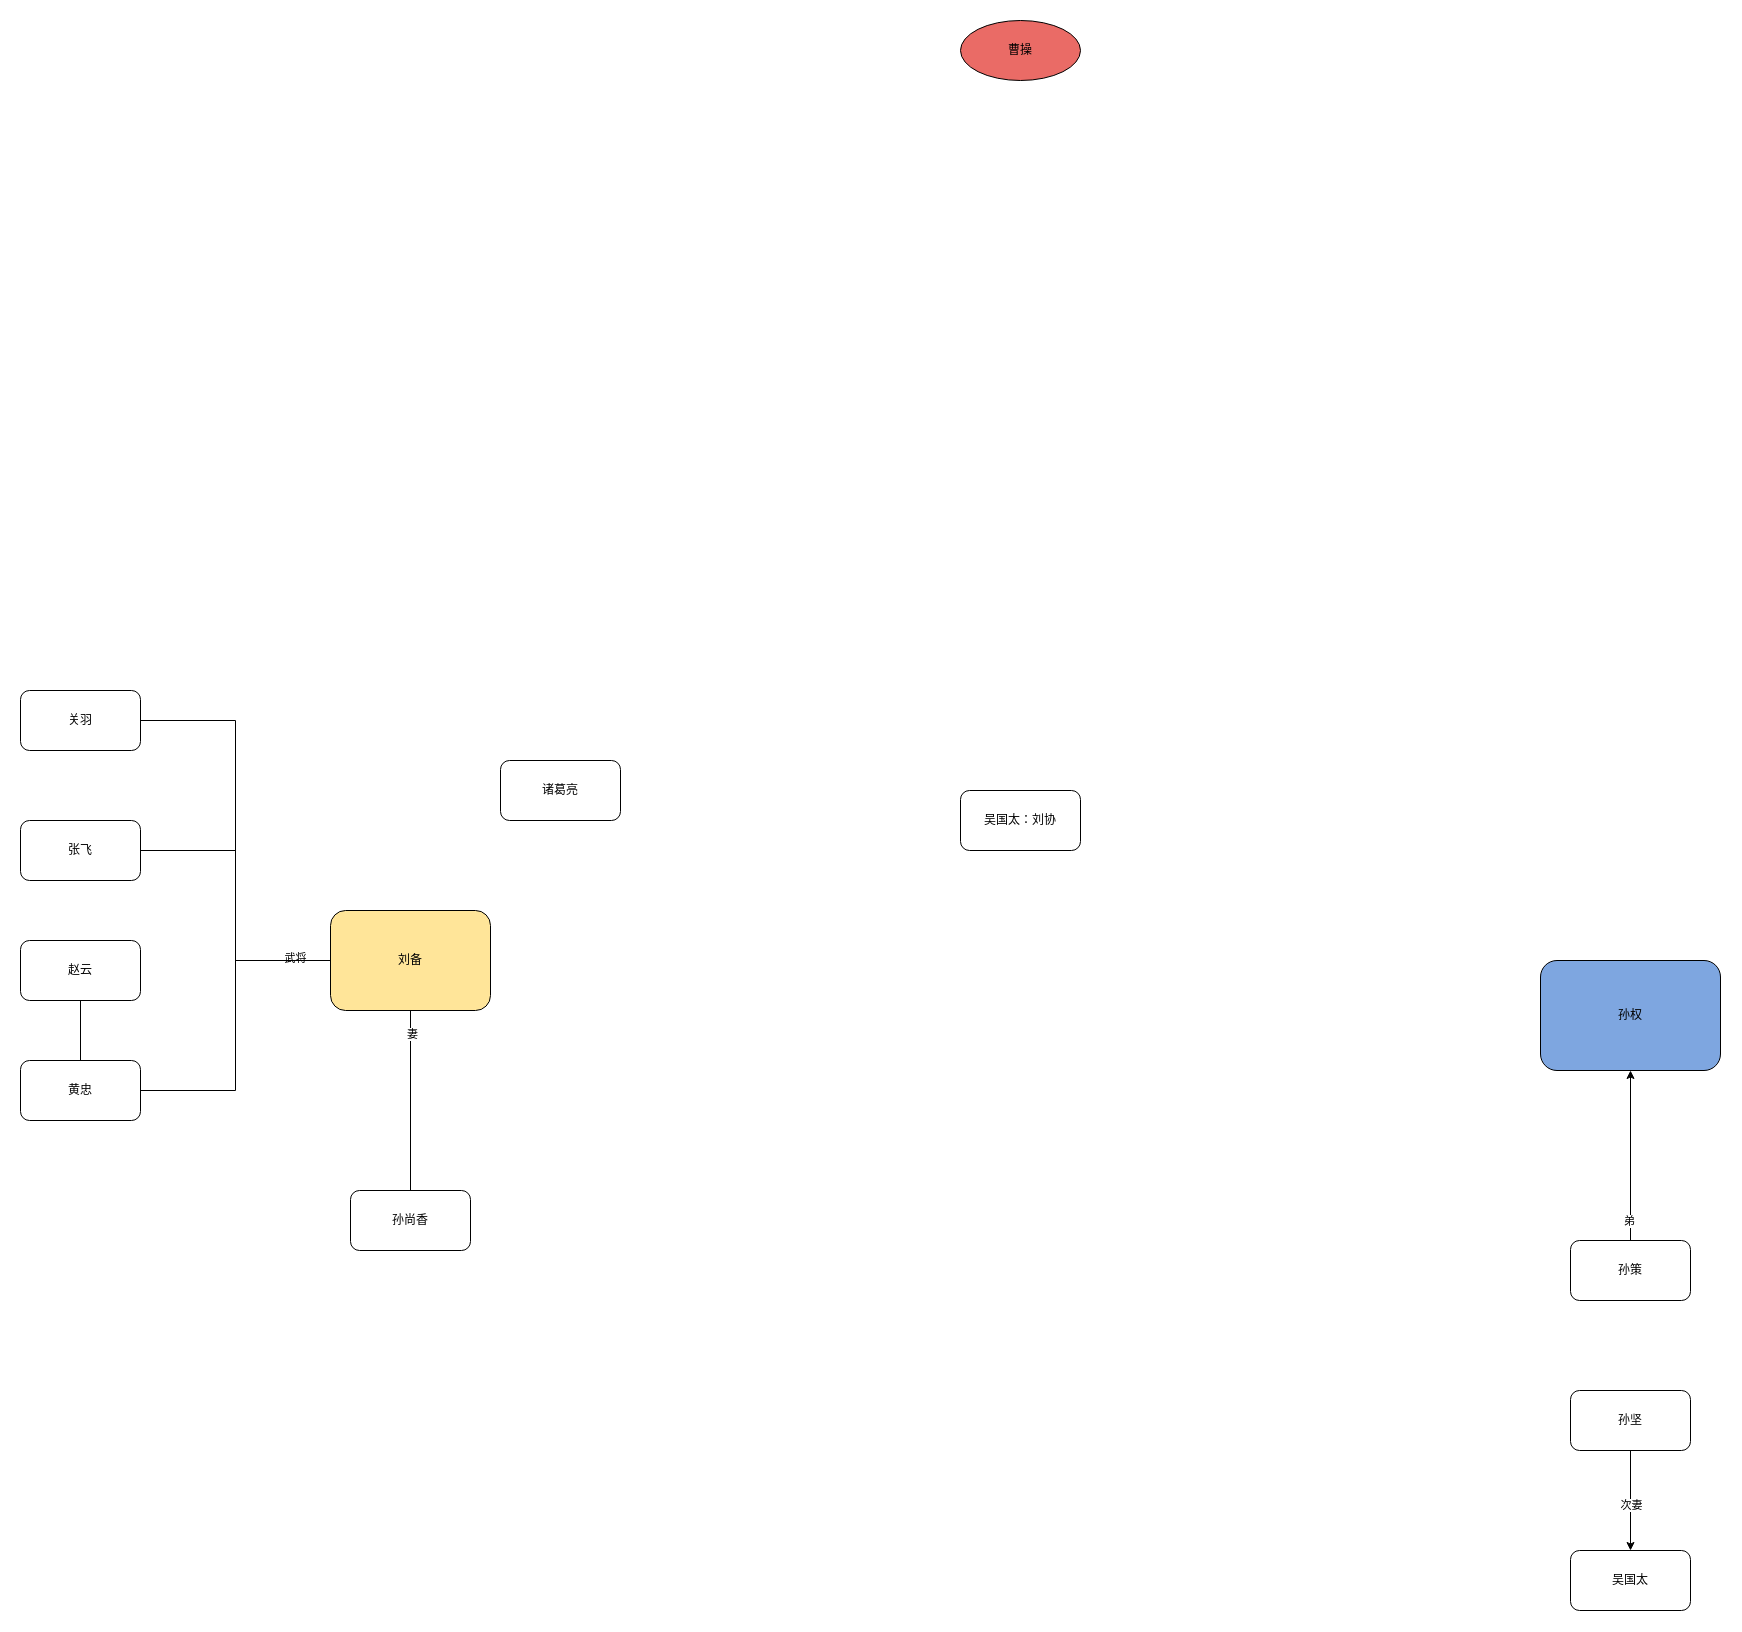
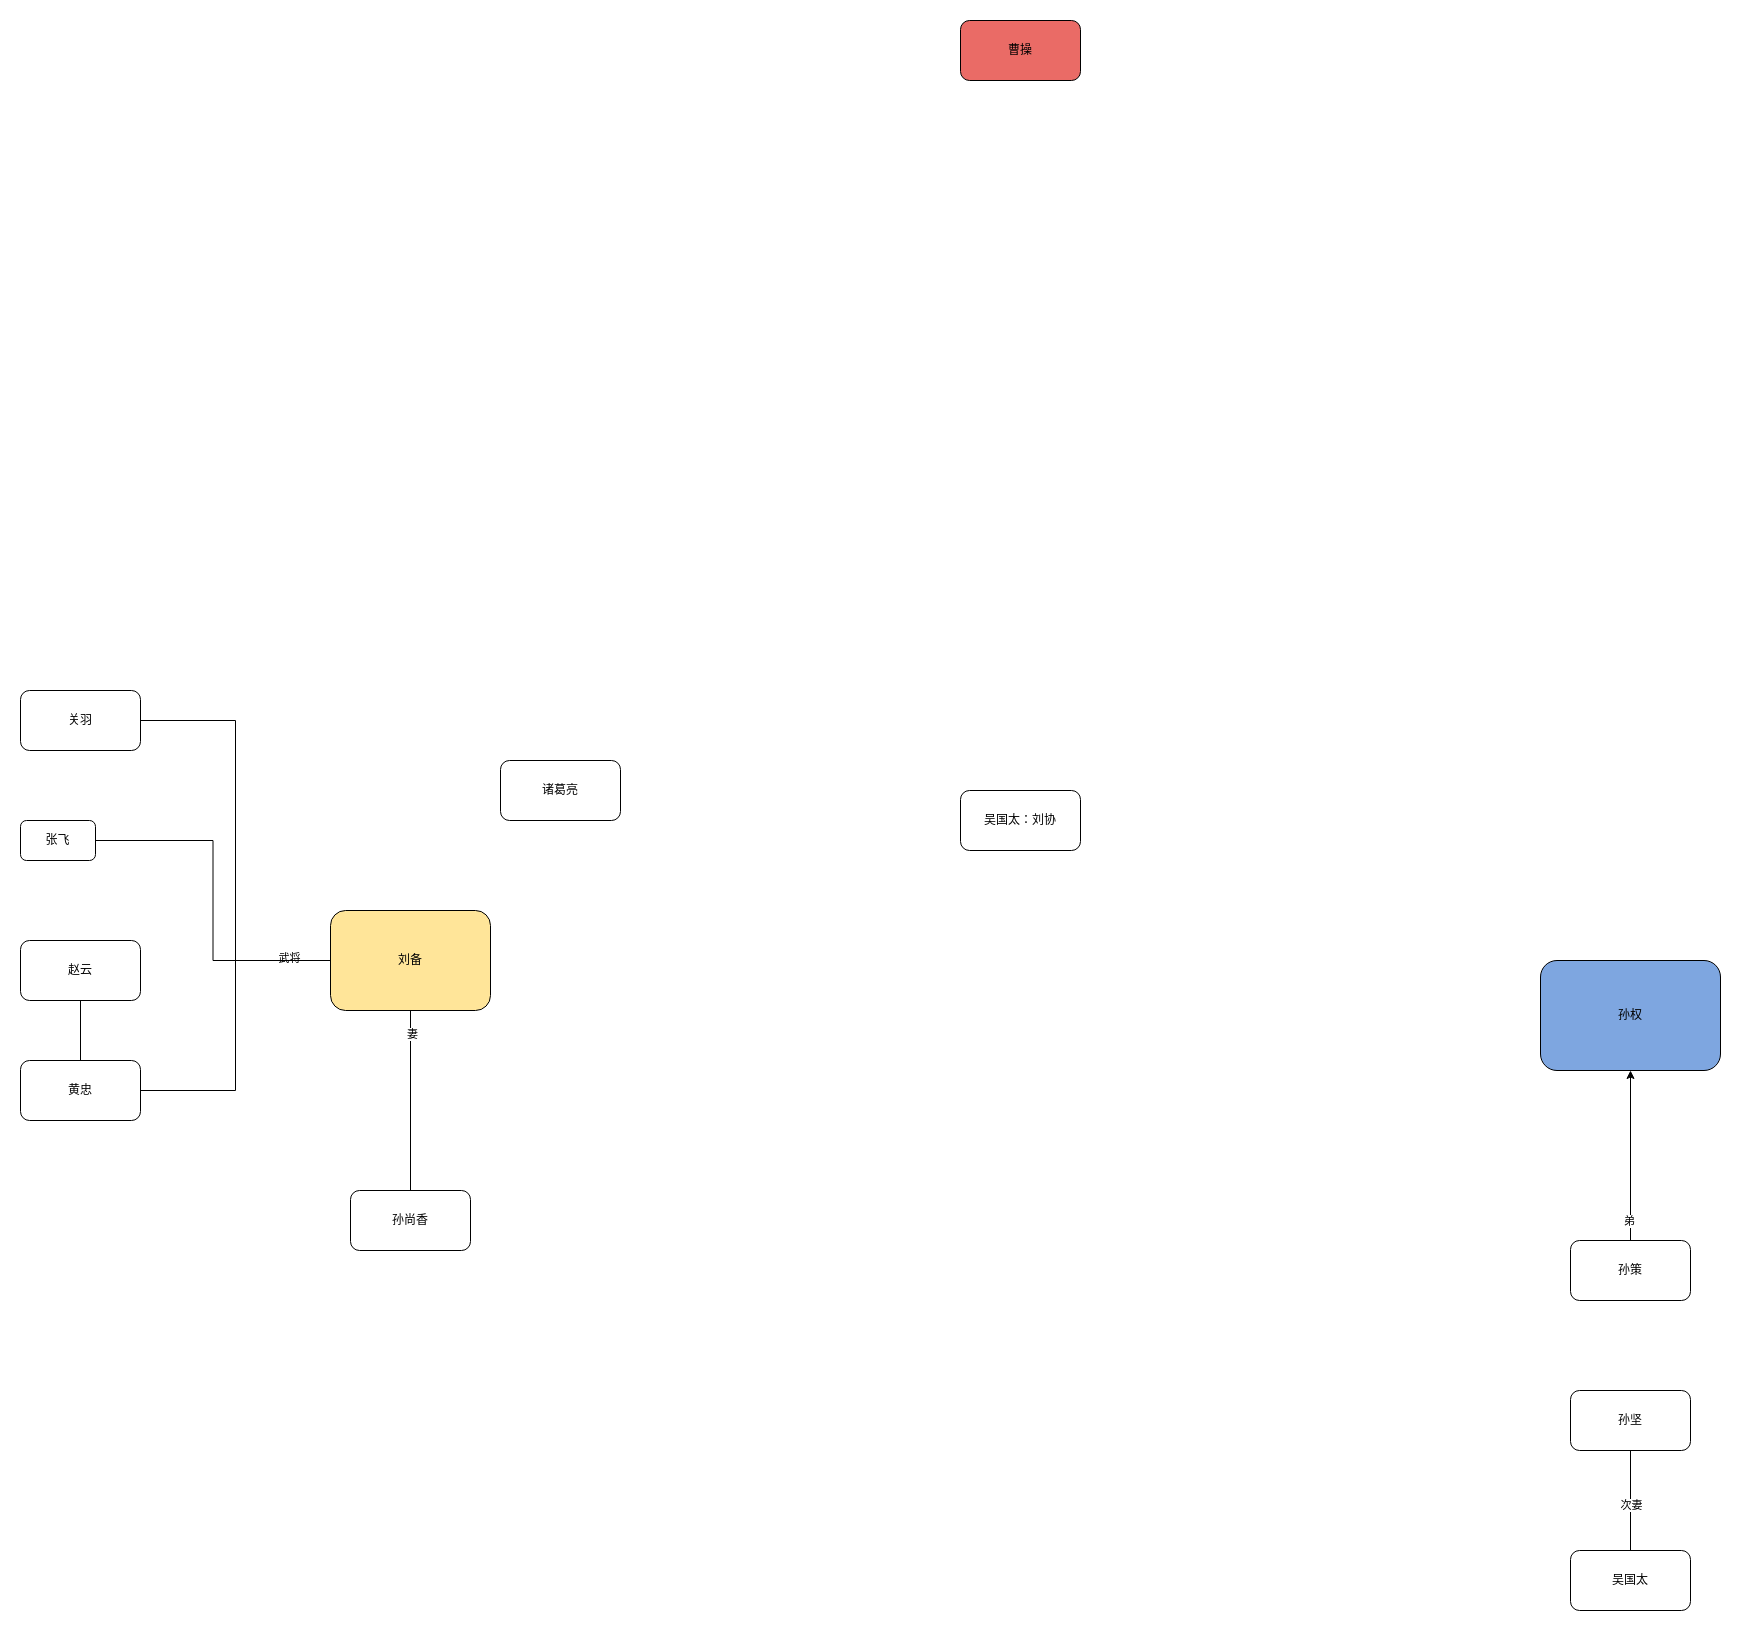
node "曹操": shape ellipse -> rounded rectangle
node "张飞": size 120x60 -> 75x40
edge "孙坚" -> "吴国太": arrowhead classic -> none
